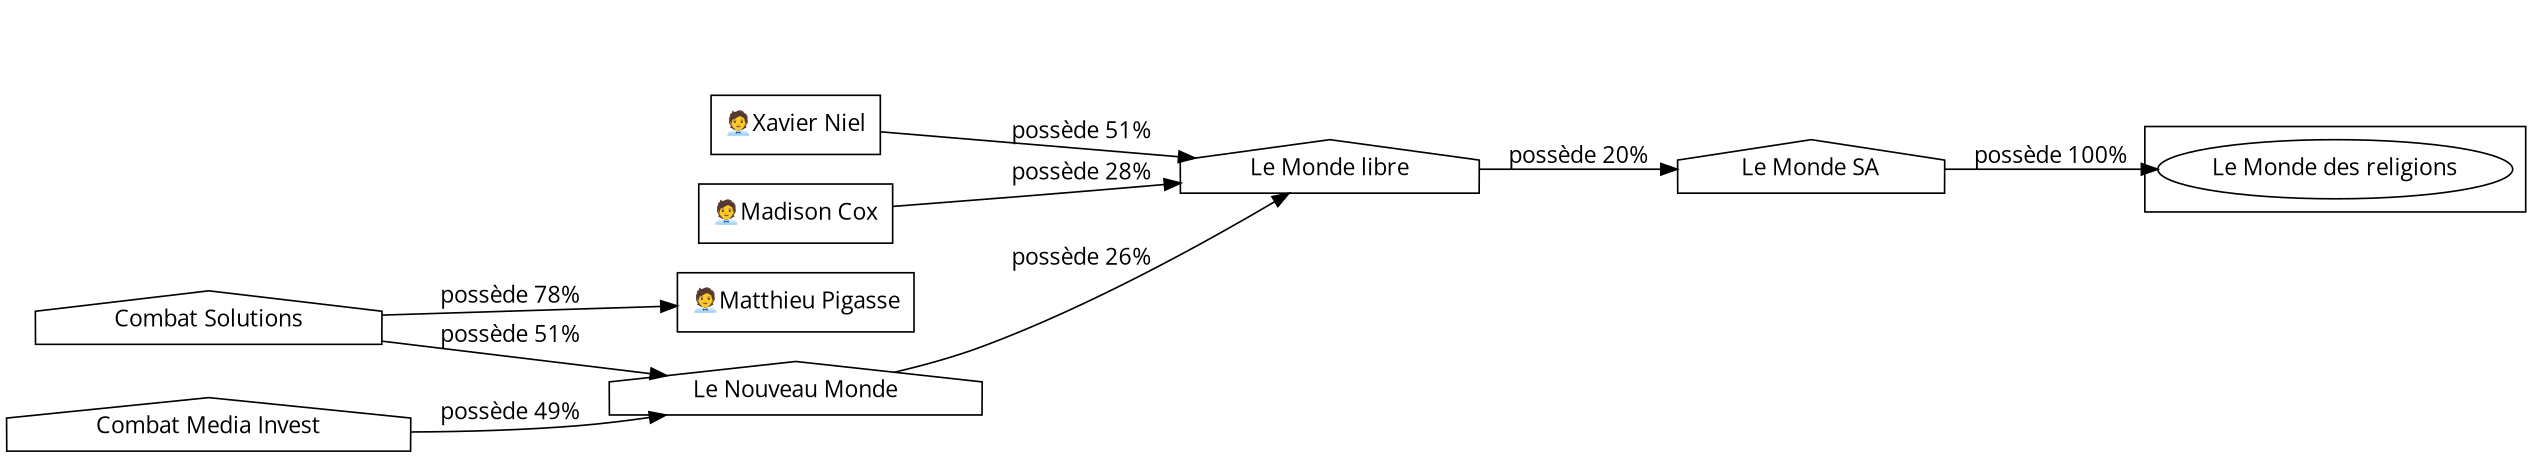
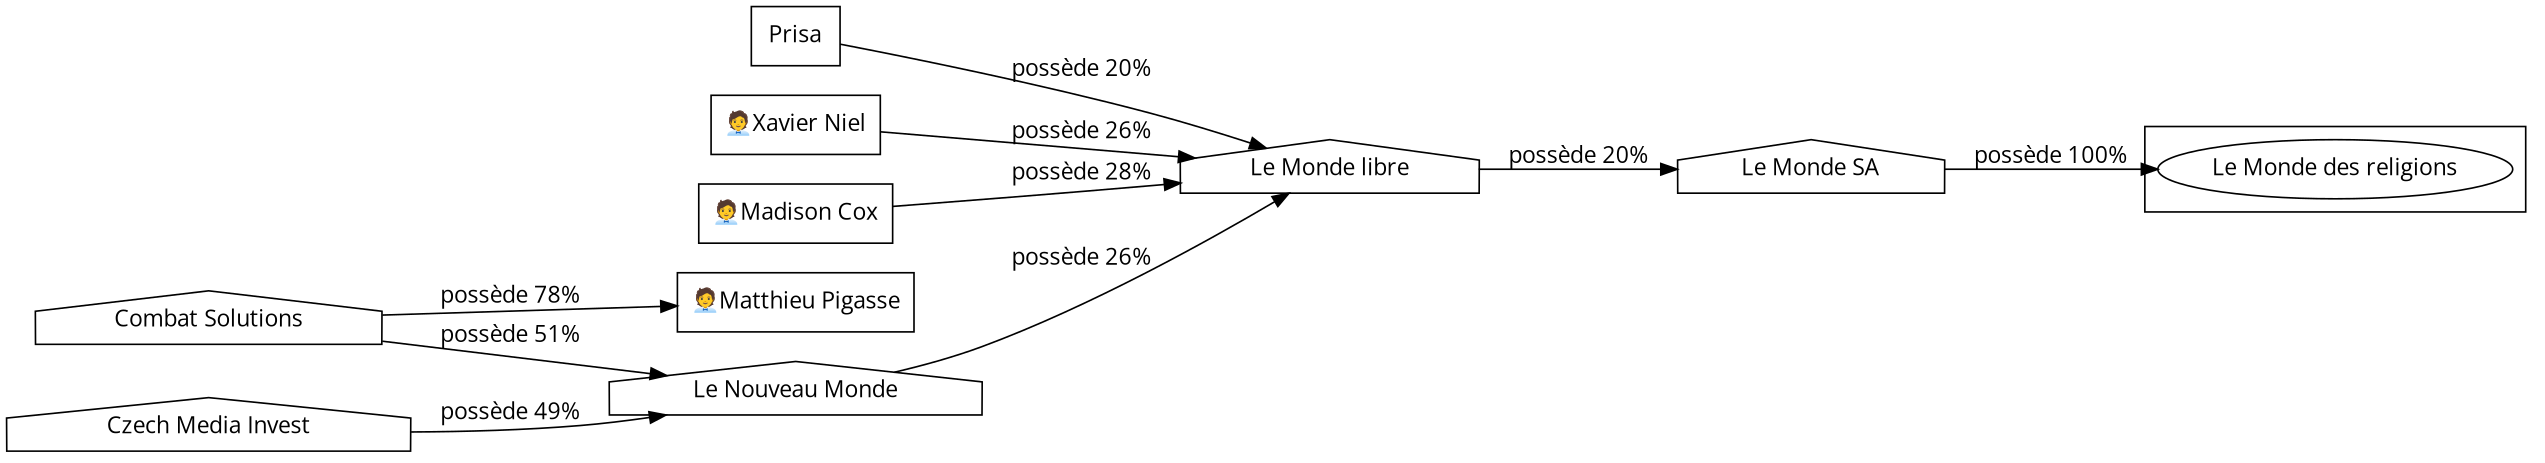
node "Prisa": added
edge "🧑‍💼Xavier Niel" -> "Le Monde libre": label "possède 51%" -> "possède 26%"
node "Combat Media Invest": label "Combat Media Invest" -> "Czech Media Invest"
